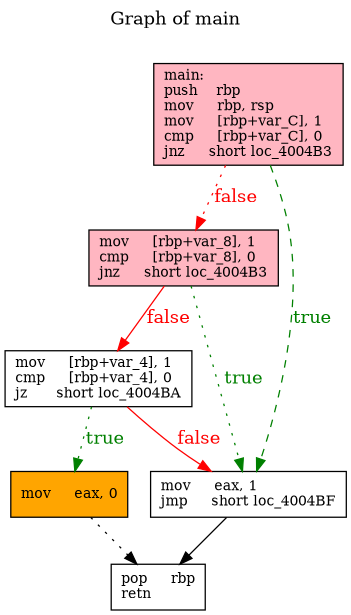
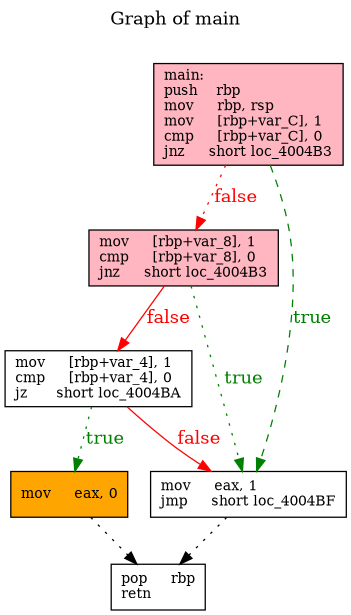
edge "mov     eax, 1 jmp     short loc_4004BF" -> "pop     rbp retn": style solid -> dotted
